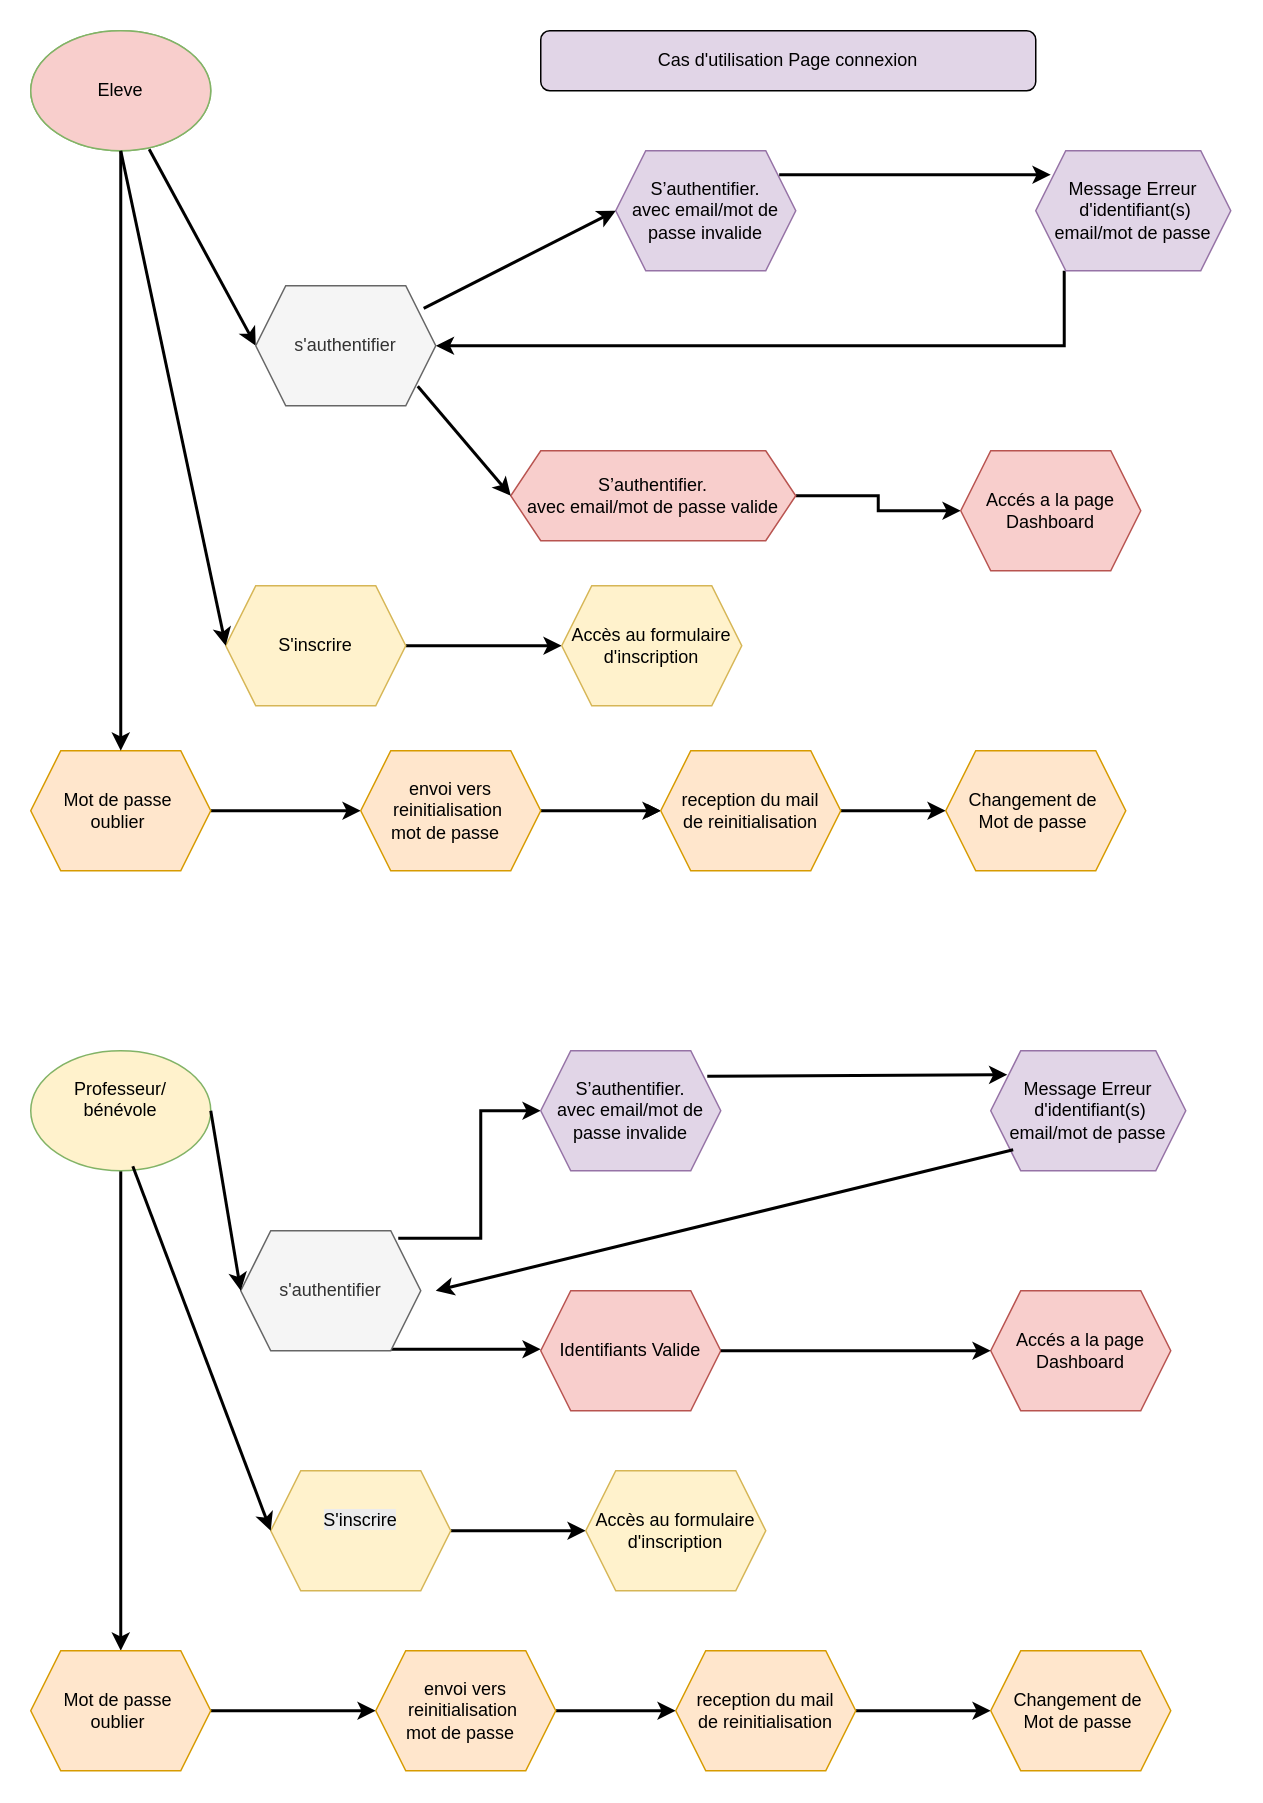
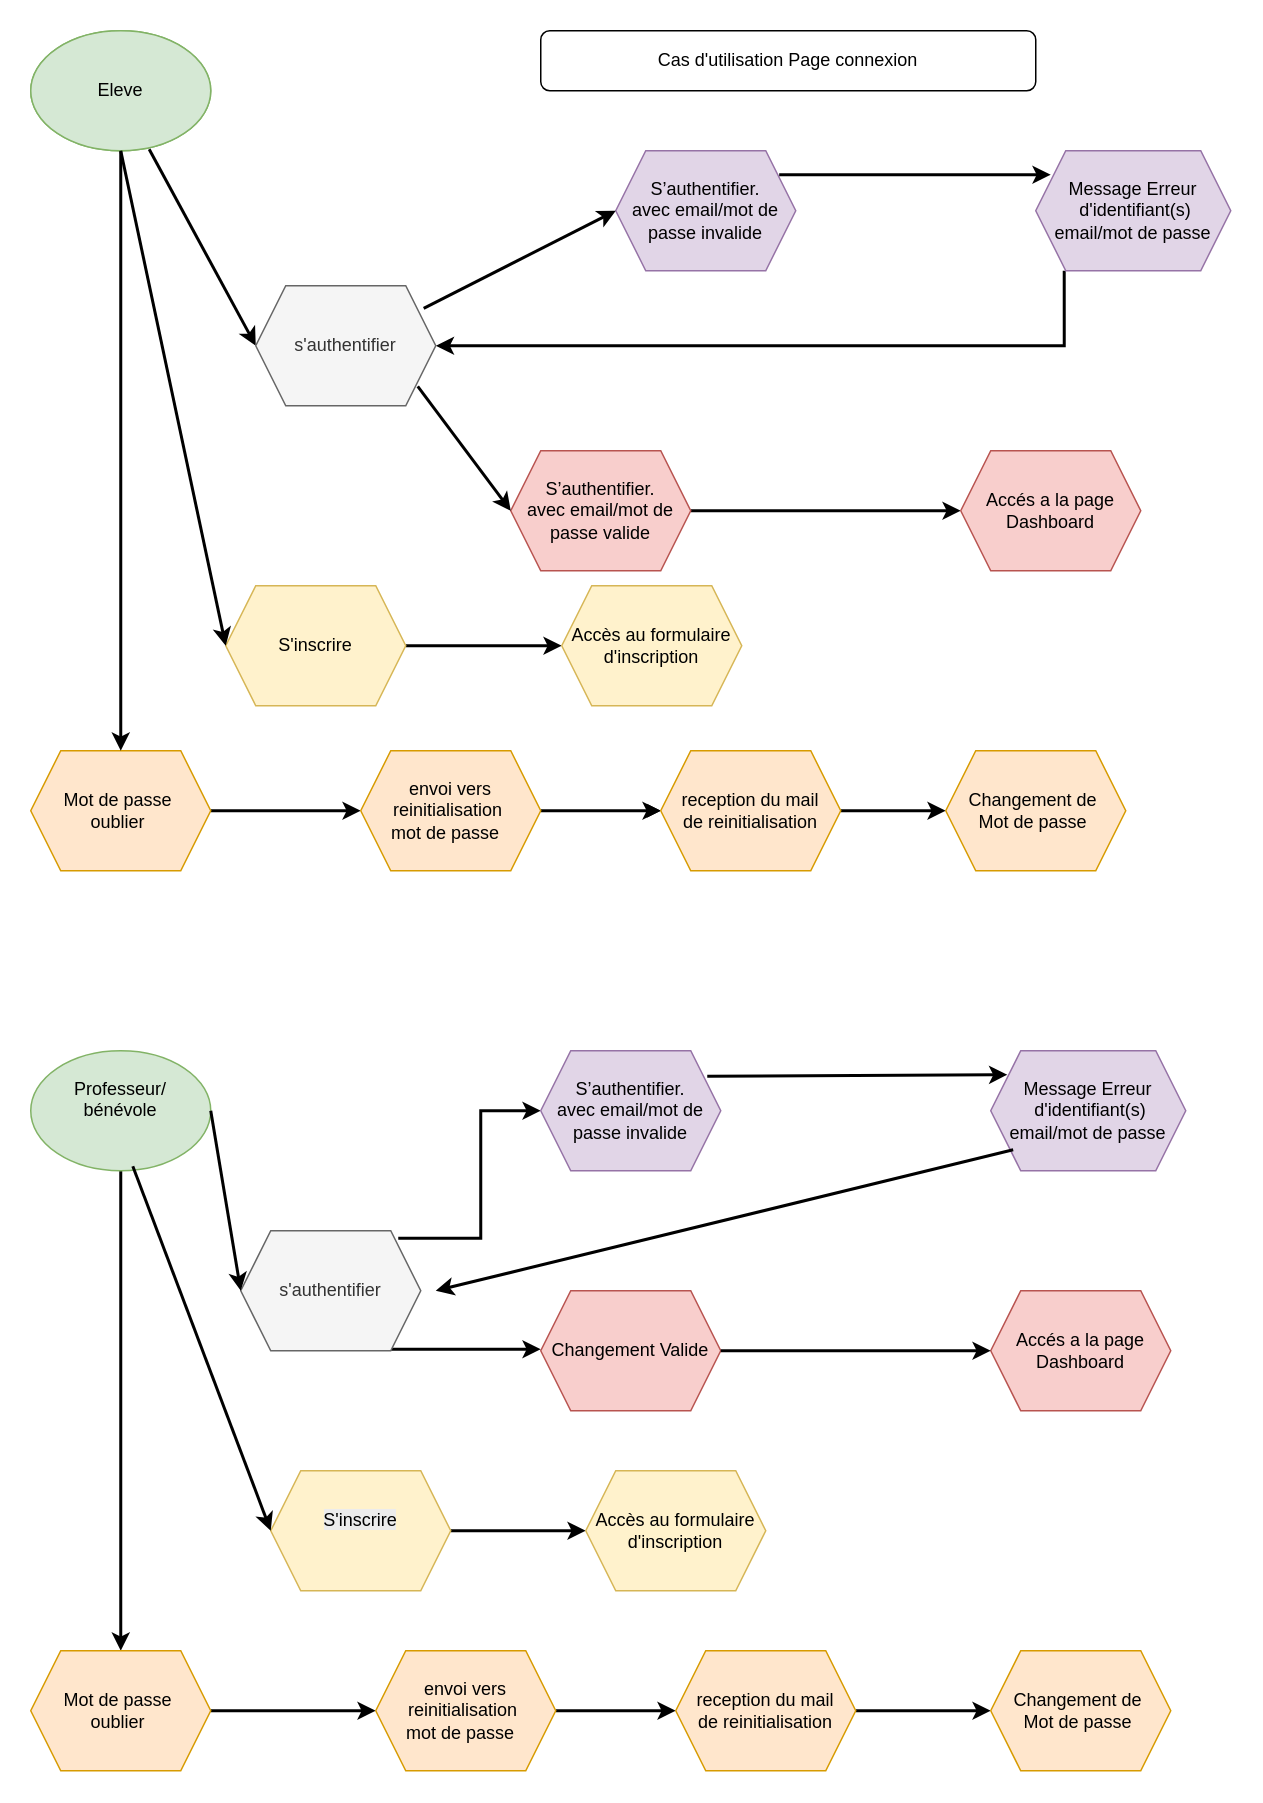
node "Cas d'utilisation Page connexion": fillcolor #e1d5e7 -> #ffffff
node "Eleve": fillcolor #f8cecc -> #d5e8d4
node "S’authentifier. avec email/mot de passe valide": size 285x90 -> 180x120
node "Professeur/ bénévole": fillcolor #fff2cc -> #d5e8d4
node "Identifiants Valide": label "Identifiants Valide" -> "Changement Valide"
